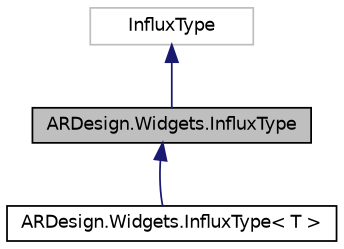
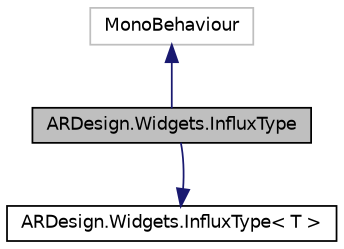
node "InfluxType": label "InfluxType" -> "MonoBehaviour"
edge "ARDesign.Widgets.InfluxType< T >" -> "ARDesign.Widgets.InfluxType": reversed
